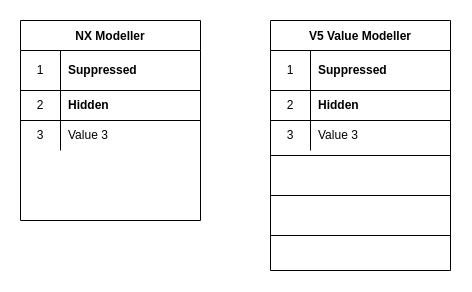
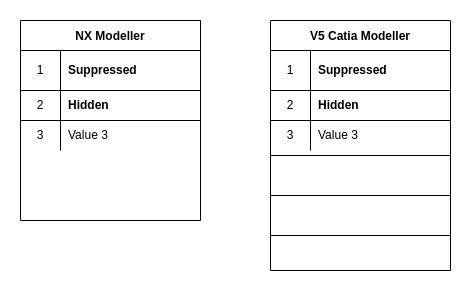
node "V5 Value Modeller": label "V5 Value Modeller" -> "V5 Catia Modeller"
